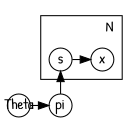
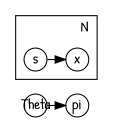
edge "pi" -> "s": removed
